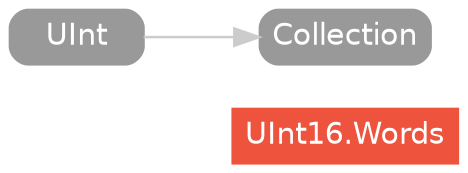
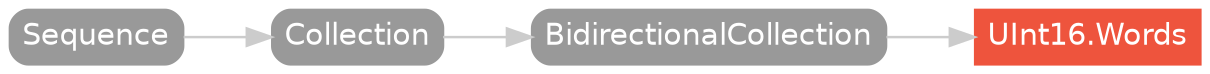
node "UInt": label "UInt" -> "Sequence"
node "BidirectionalCollection": added
